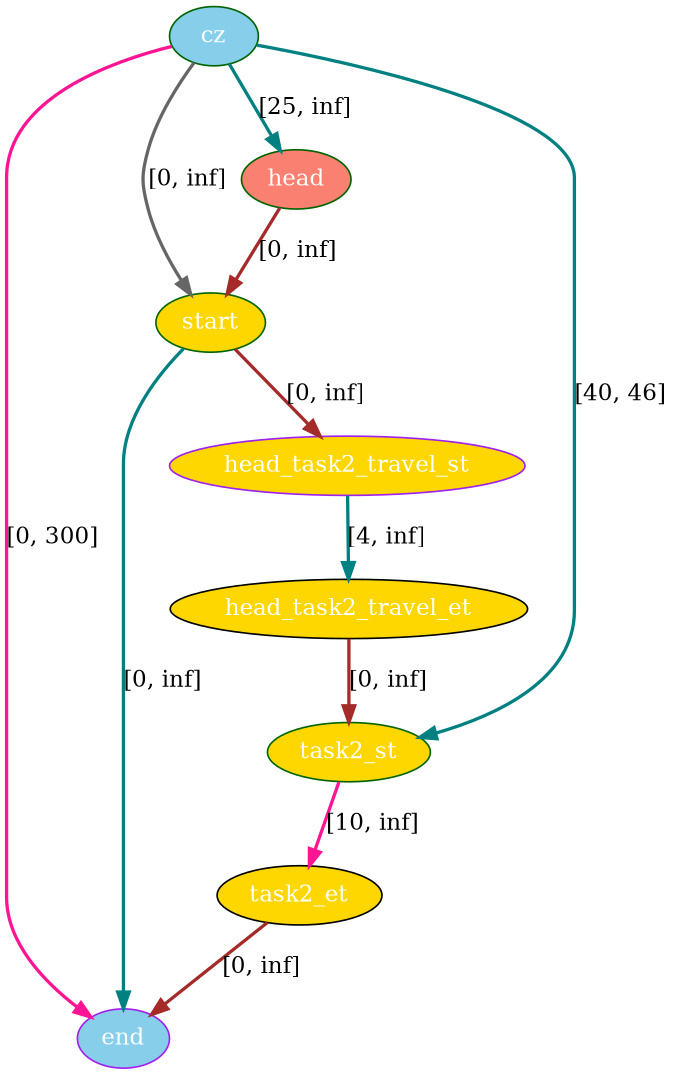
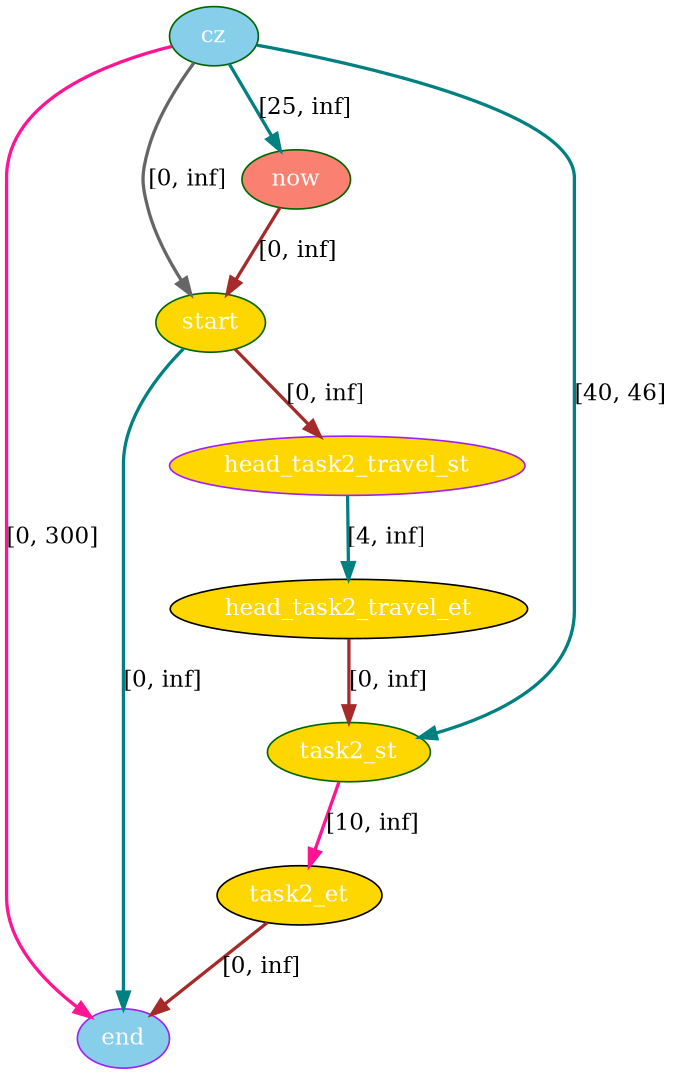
node "head": label "head" -> "now"
